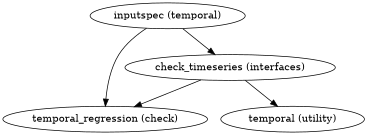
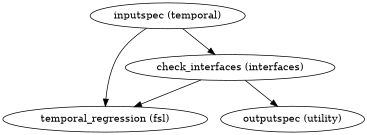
node "check_timeseries (interfaces)": label "check_timeseries (interfaces)" -> "check_interfaces (interfaces)"
node "temporal_regression (check)": label "temporal_regression (check)" -> "temporal_regression (fsl)"
node "temporal (utility)": label "temporal (utility)" -> "outputspec (utility)"
